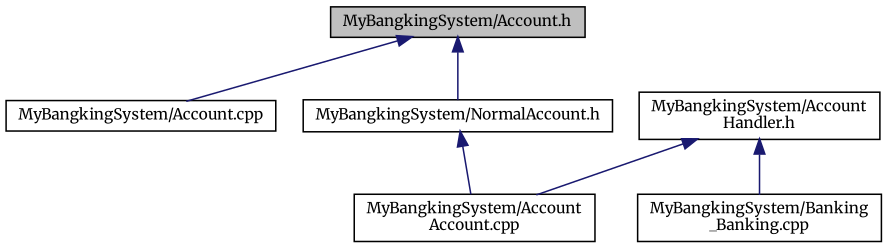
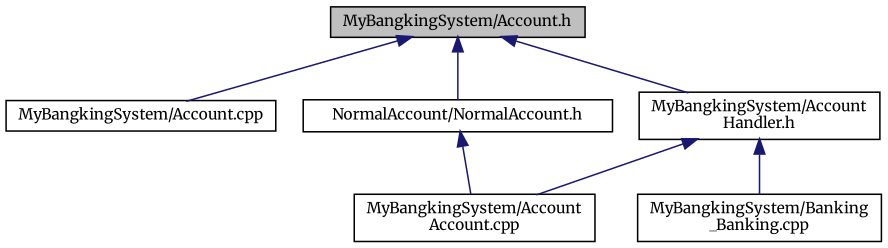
edge "MyBangkingSystem/Account Handler.h" -> "MyBangkingSystem/Account.h": added
node "MyBangkingSystem/NormalAccount.h": label "MyBangkingSystem/NormalAccount.h" -> "NormalAccount/NormalAccount.h"
